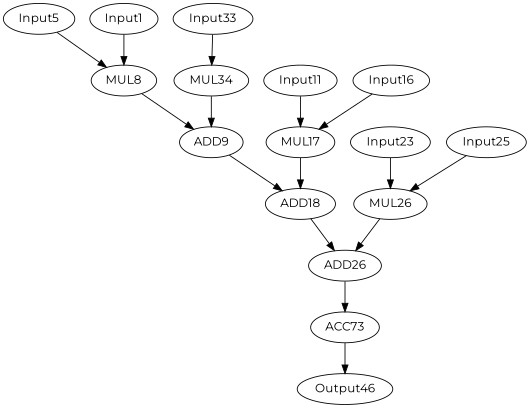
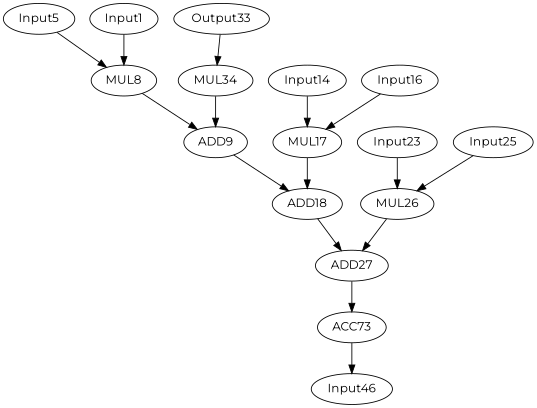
node "Input33": label "Input33" -> "Output33"
node "Input11": label "Input11" -> "Input14"
node "ADD26": label "ADD26" -> "ADD27"
node "Output46": label "Output46" -> "Input46"
